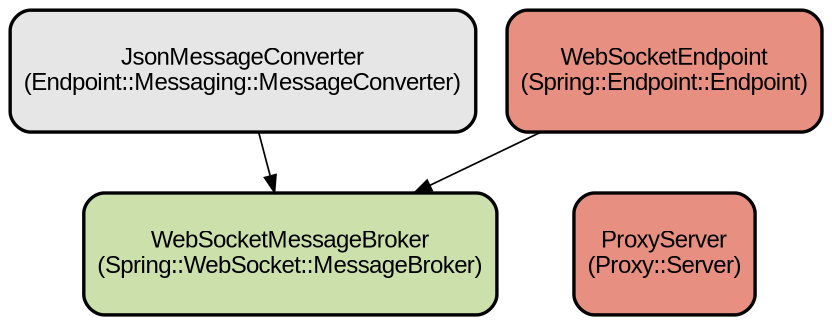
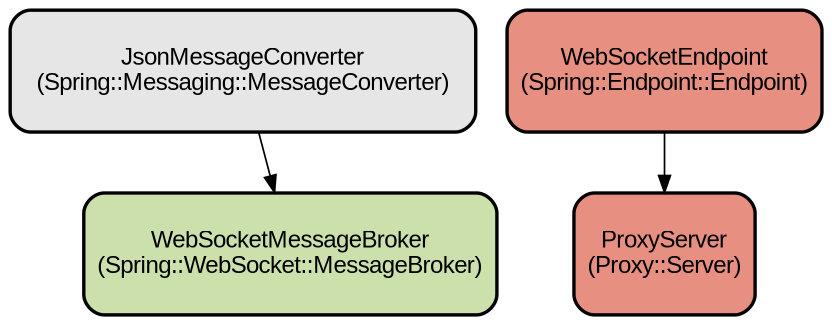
node "JsonMessageConverter (Endpoint::Messaging::MessageConverter)": label "JsonMessageConverter (Endpoint::Messaging::MessageConverter)" -> "JsonMessageConverter (Spring::Messaging::MessageConverter)"
edge "WebSocketEndpoint (Spring::Endpoint::Endpoint)" -> "WebSocketMessageBroker (Spring::WebSocket::MessageBroker)": now "WebSocketEndpoint (Spring::Endpoint::Endpoint)" -> "ProxyServer (Proxy::Server)"
